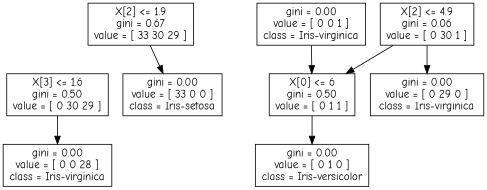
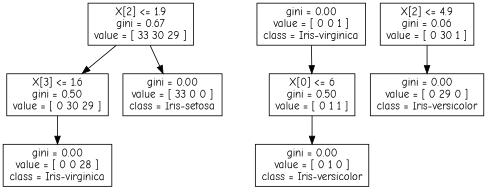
edge "X[2] <= 1.9 gini = 0.67 value = [ 33 30 29 ]" -> "X[3] <= 1.6 gini = 0.50 value = [ 0 30 29 ]": added
edge "X[2] <= 4.9 gini = 0.06 value = [ 0 30 1 ]" -> "X[0] <= 6 gini = 0.50 value = [ 0 1 1 ]": removed
node "gini = 0.00 value = [ 0 29 0 ] class = Iris-virginica": label "gini = 0.00 value = [ 0 29 0 ] class = Iris-virginica" -> "gini = 0.00 value = [ 0 29 0 ] class = Iris-versicolor"
